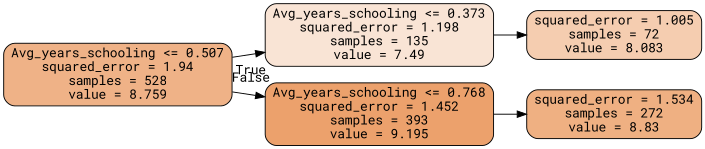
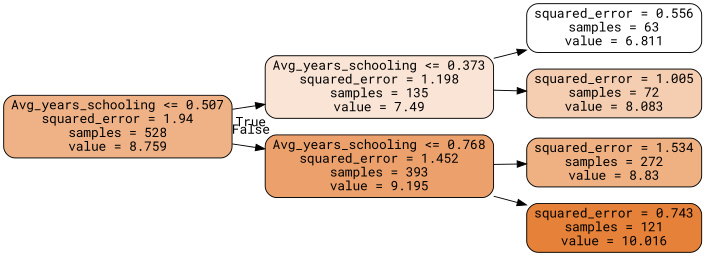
node "squared_error = 0.556 samples = 63 value = 6.811": added
node "squared_error = 0.743 samples = 121 value = 10.016": added
